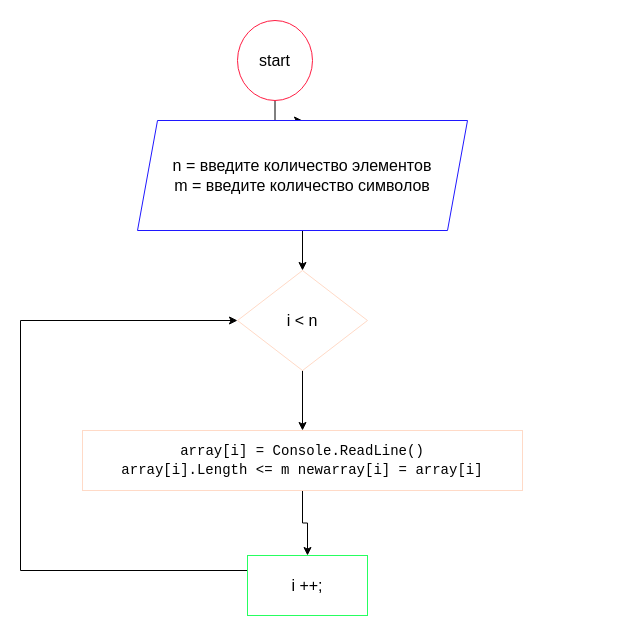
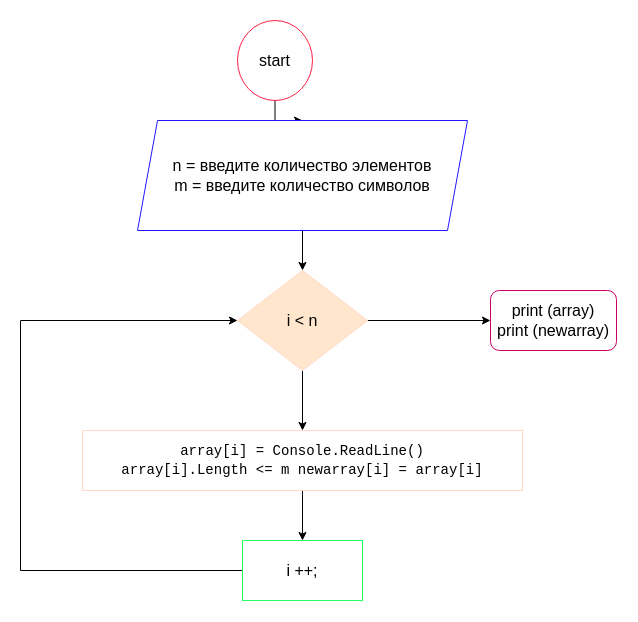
node "i < n": fillcolor #ffffff -> #ffe6cc
edge "i < n" -> "print (array) print (newarray)": added
node "print (array) print (newarray)": added
node "i ++;": moved (308, 586) -> (303, 571)
